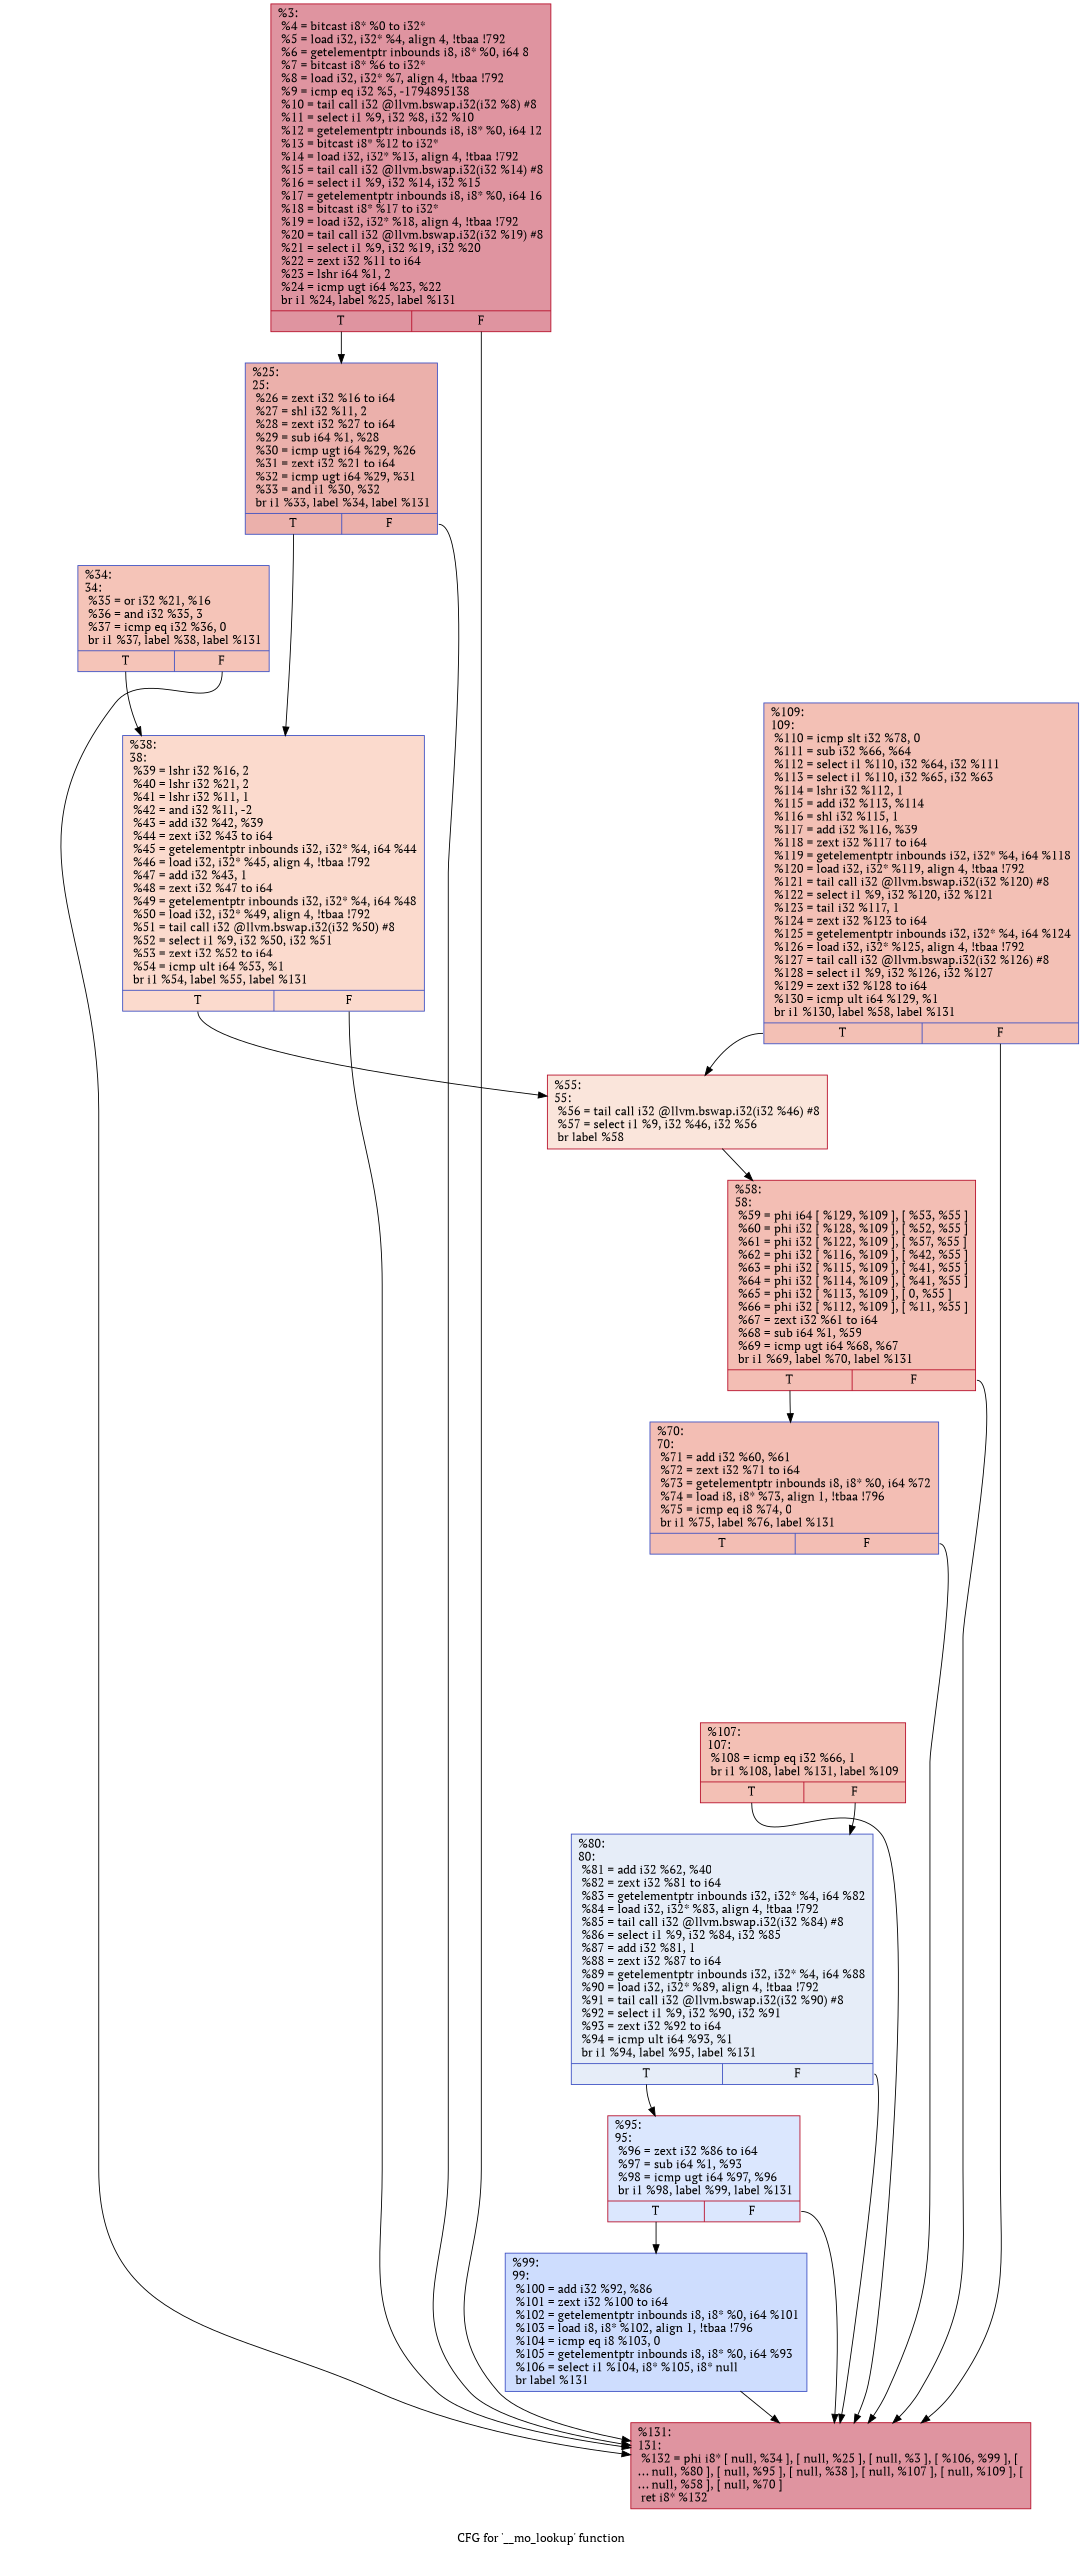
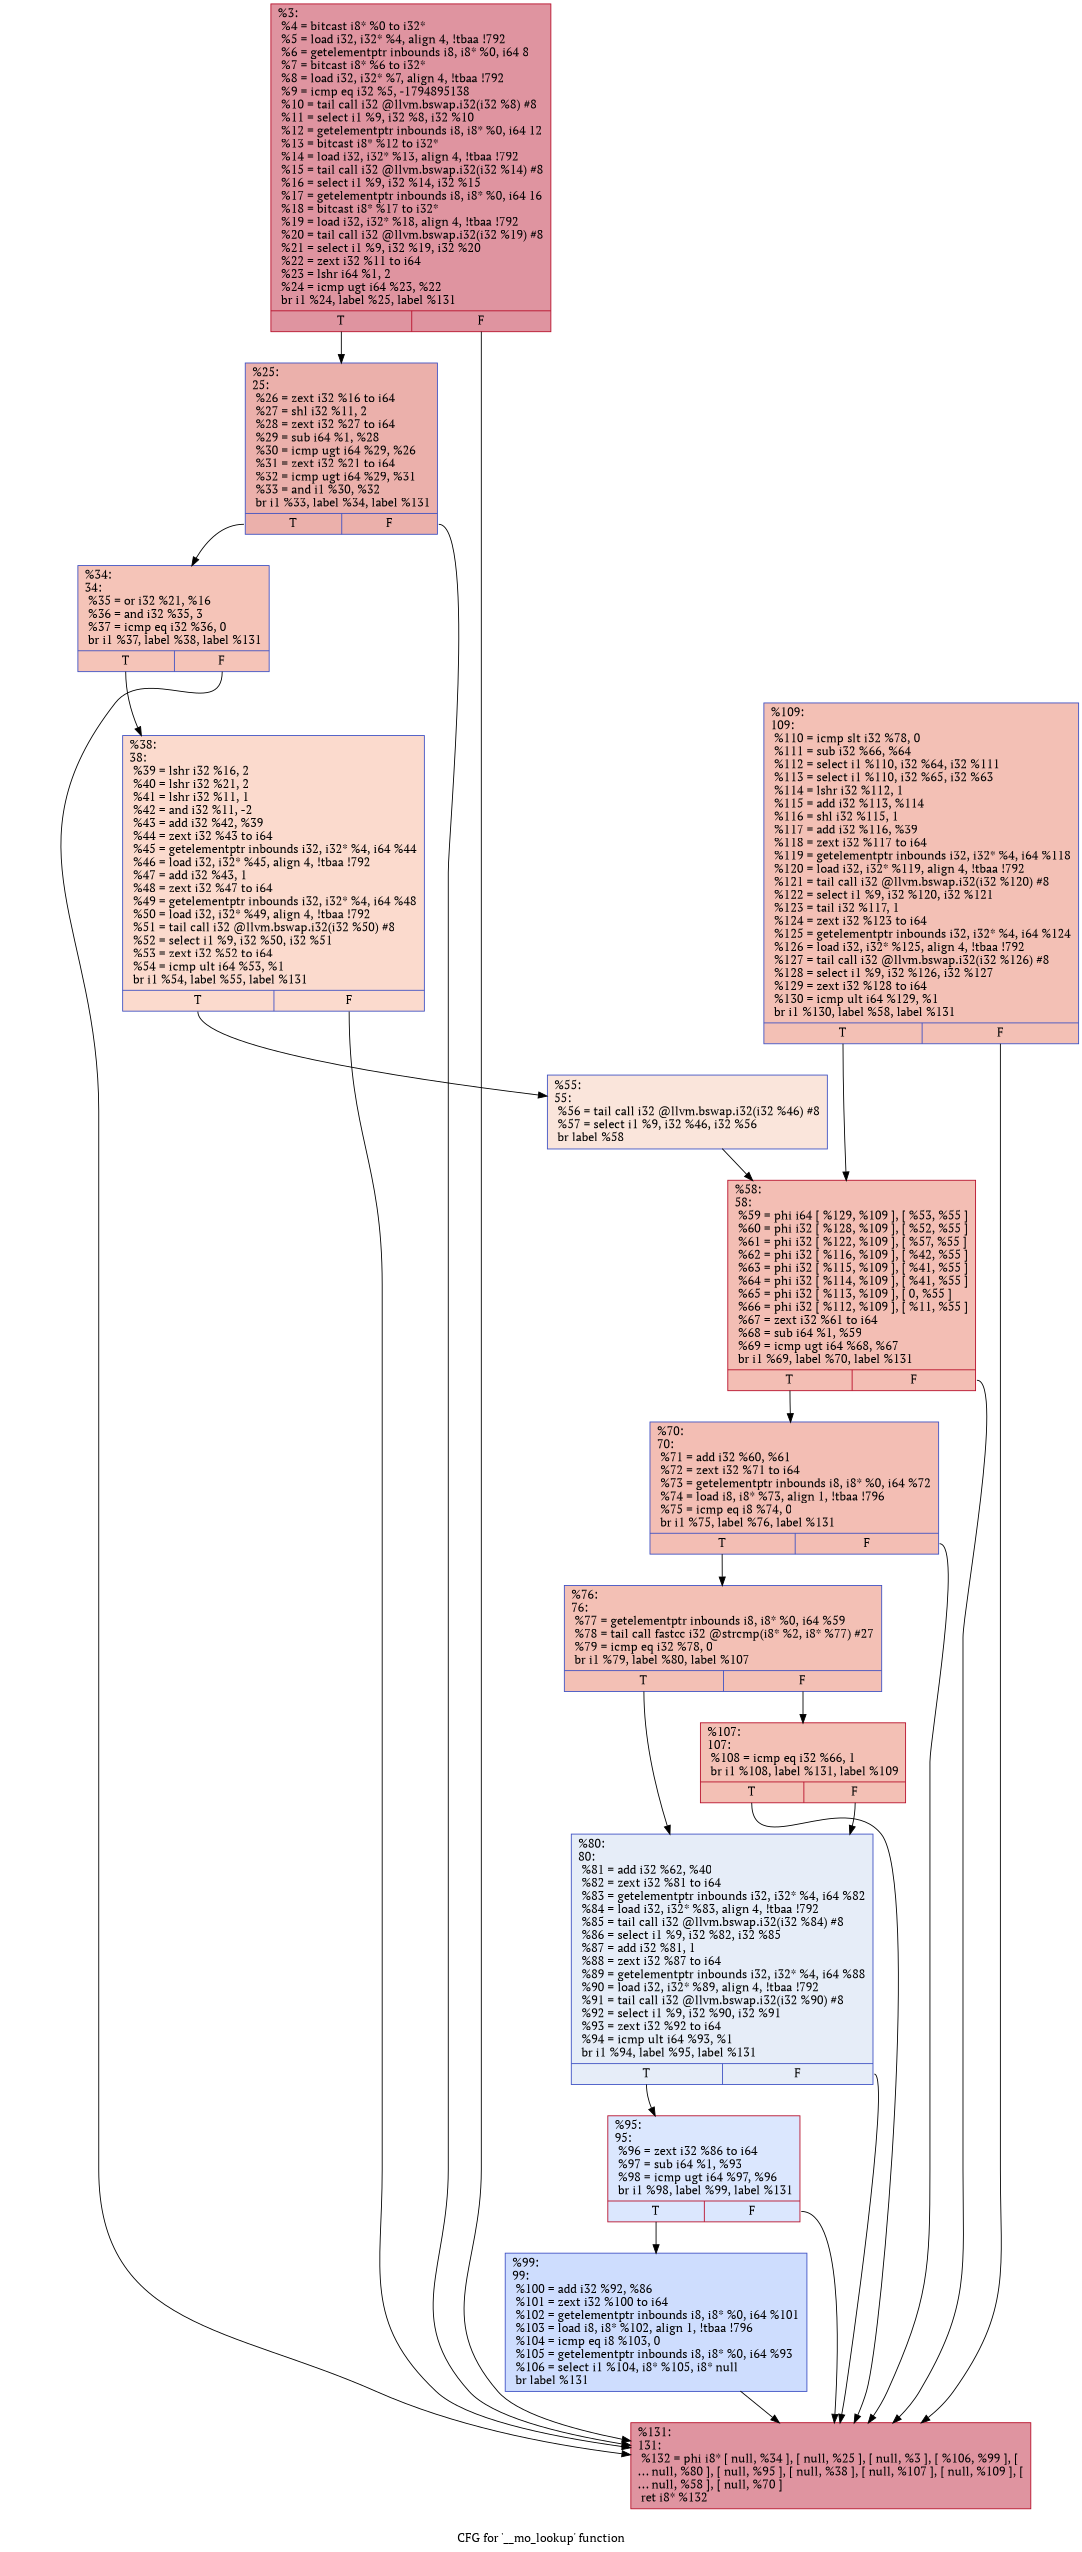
edge "%25:" -> "%38:": now "%25:" -> "%34:"
edge "%109:" -> "%55:": now "%109:" -> "%58:"
node "%55:": color #b70d28ff -> #3d50c3ff
node "%76:": added
node "%80:": text "%86 = select i1 %9, i32 %84, i32 %85" -> "%86 = select i1 %9, i32 %82, i32 %85"
